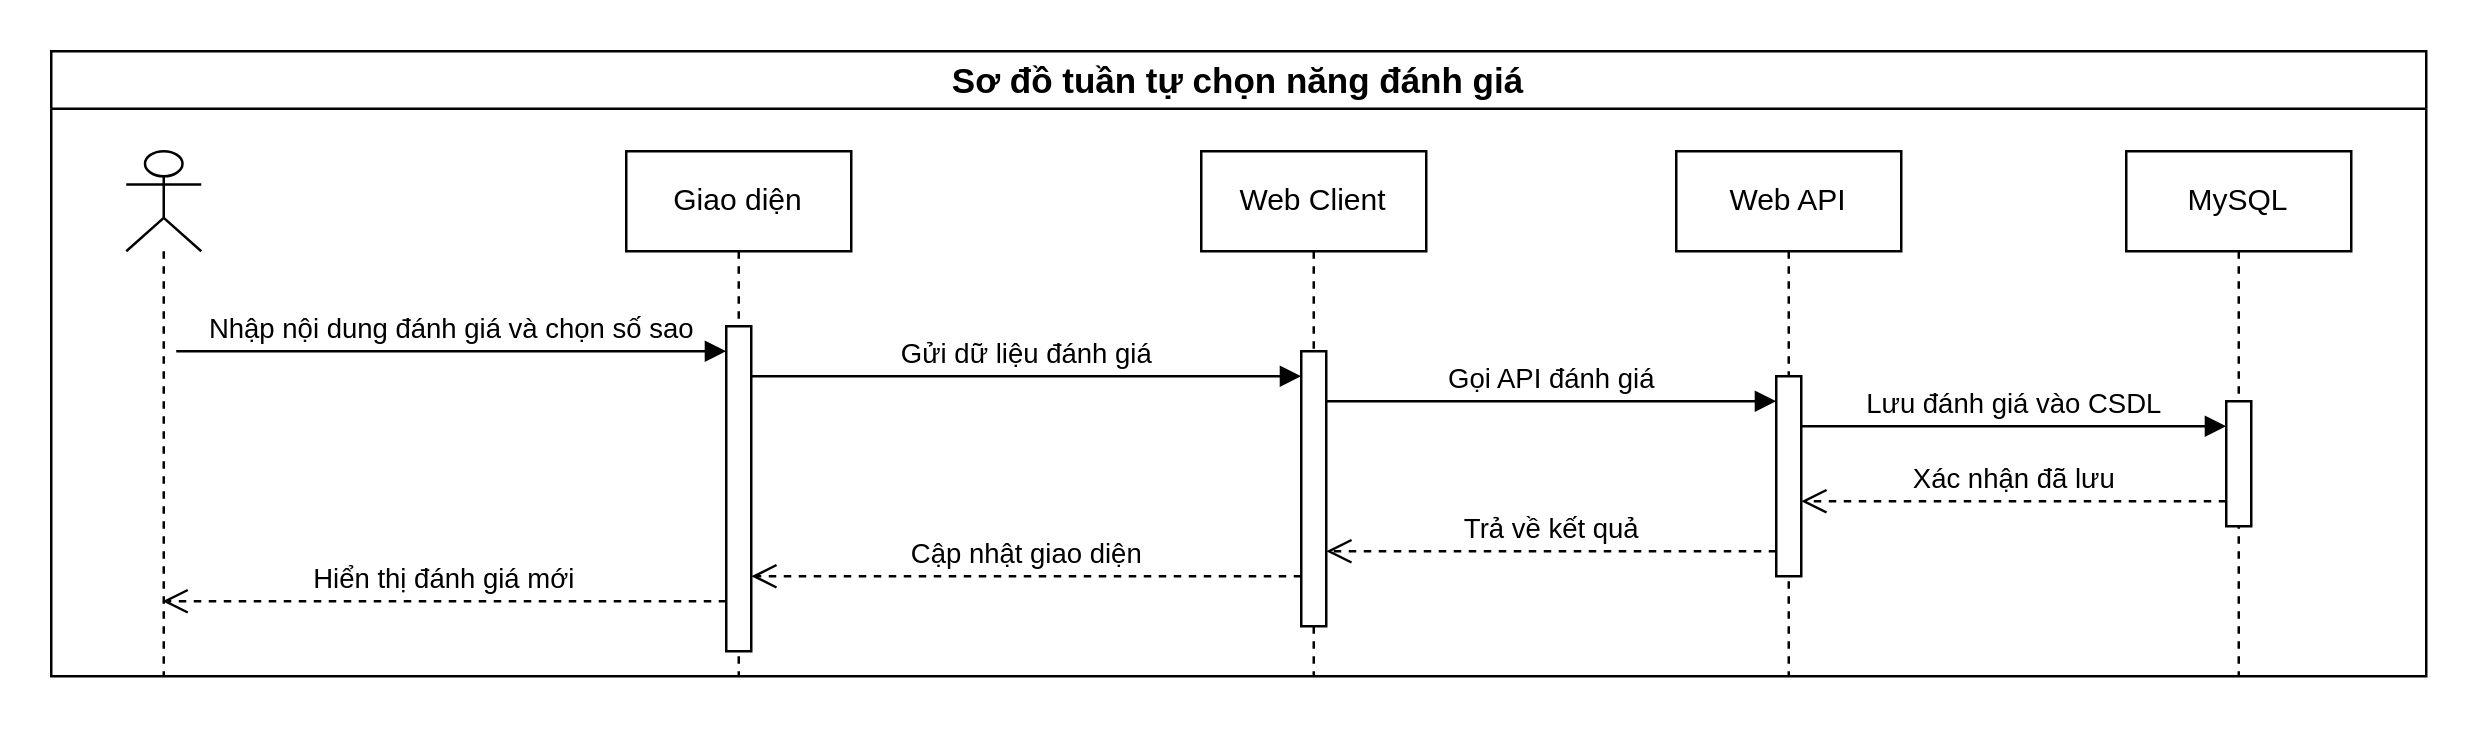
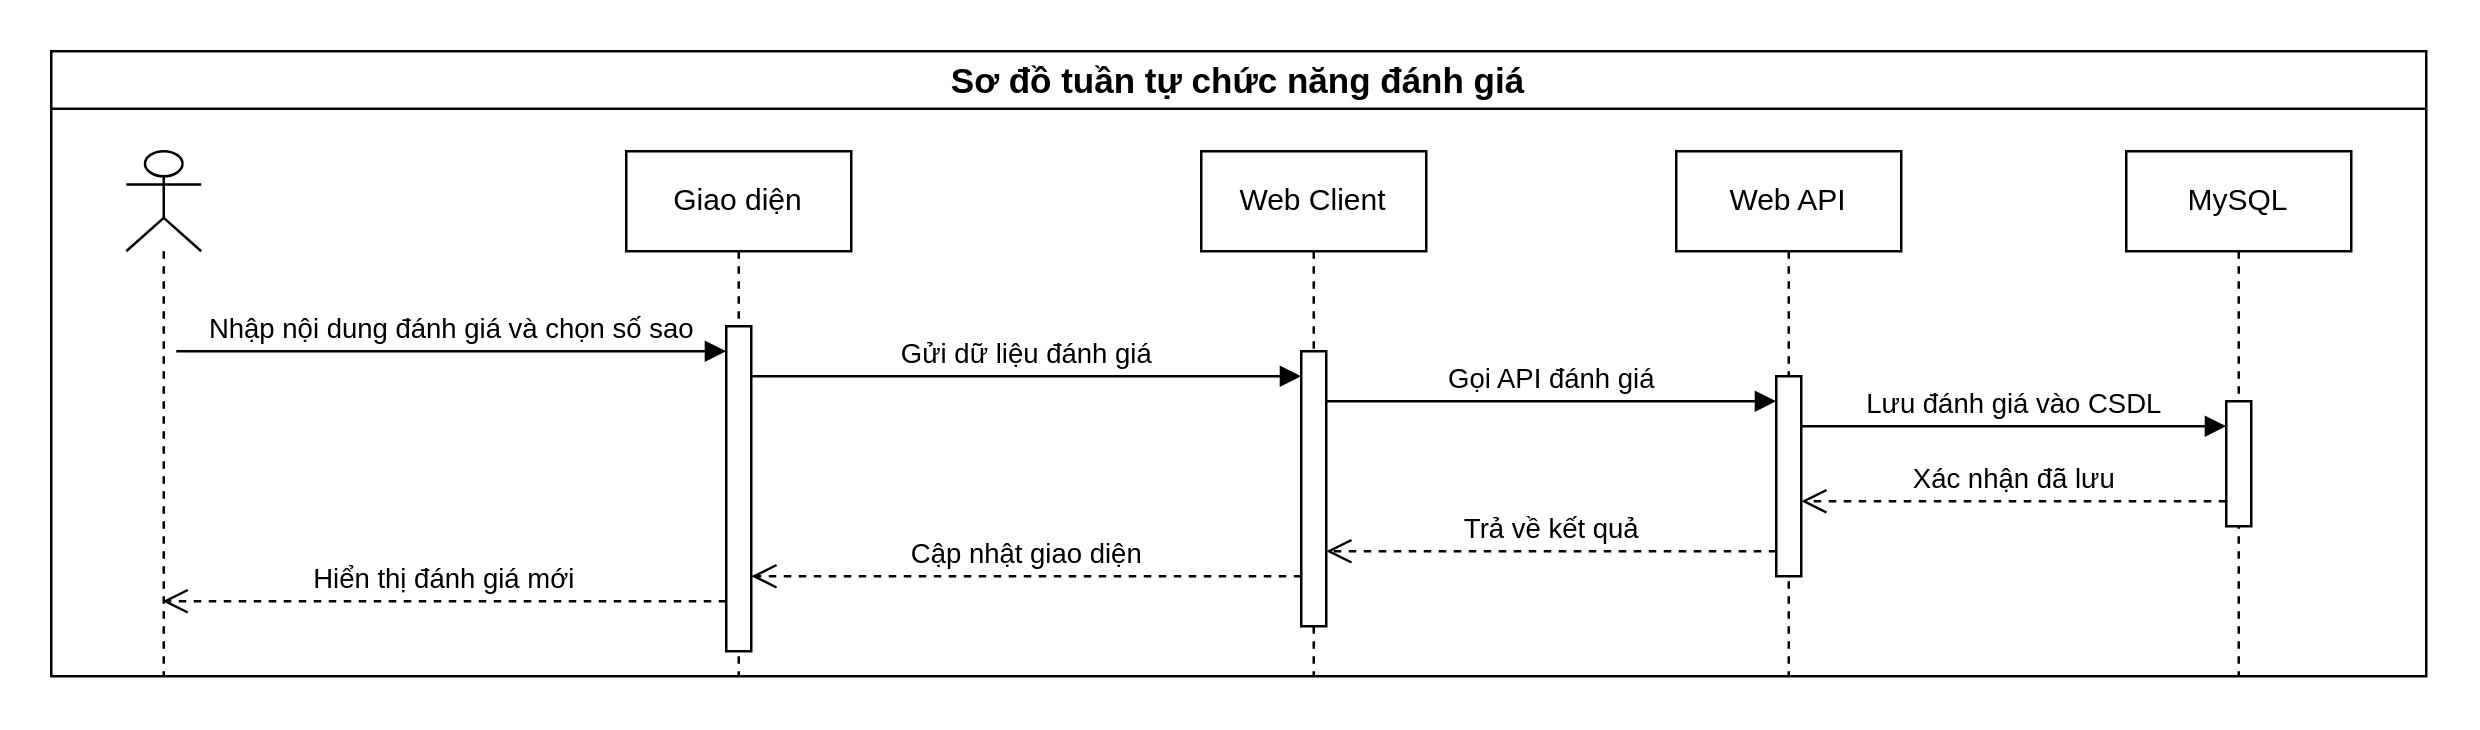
node "Sơ đồ tuần tự chọn năng đánh giá": label "Sơ đồ tuần tự chọn năng đánh giá" -> "Sơ đồ tuần tự chức năng đánh giá"
